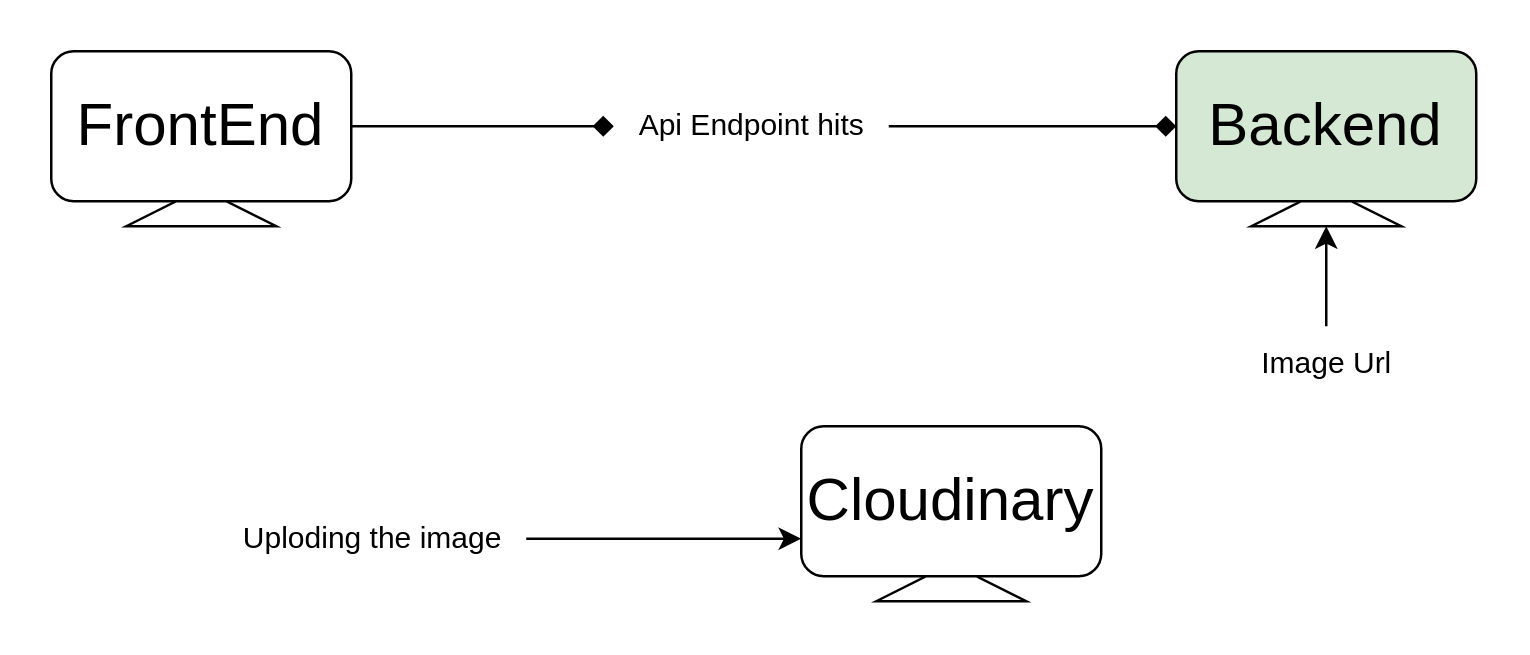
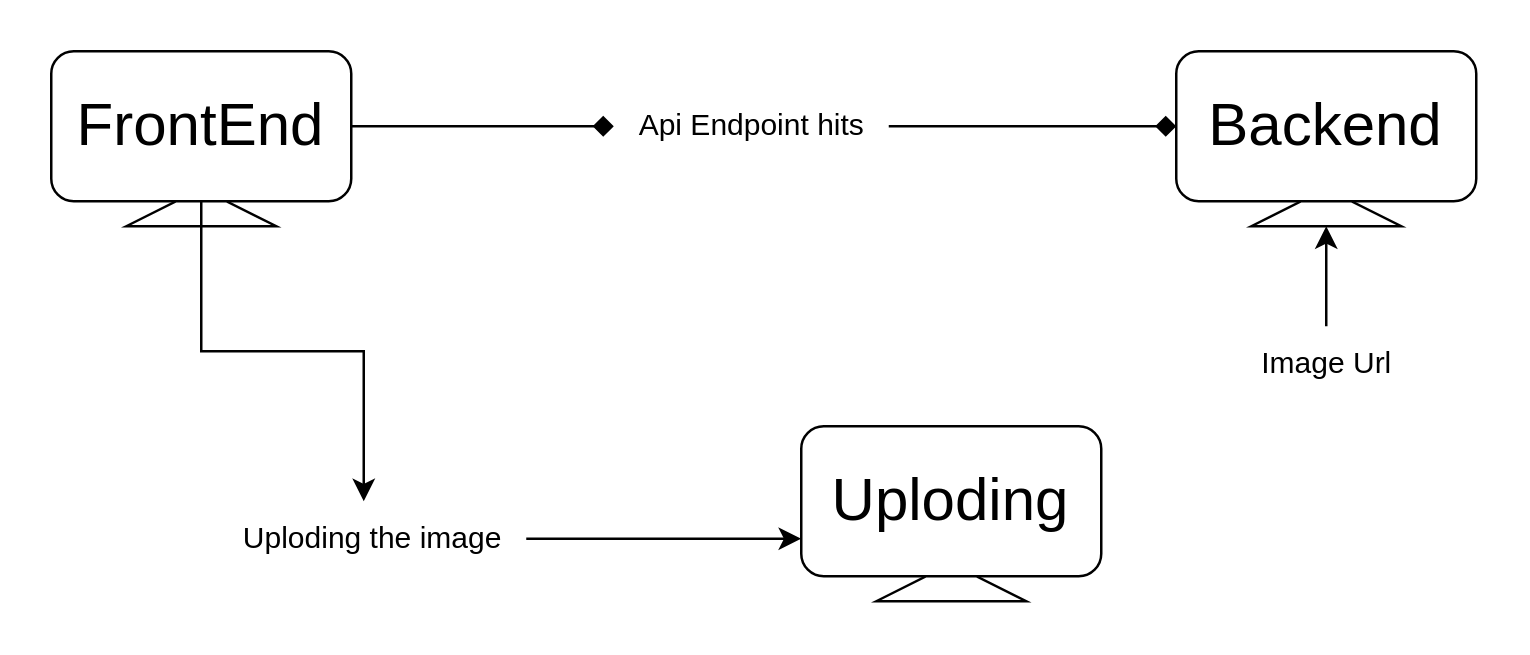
node "Backend": fillcolor #d5e8d4 -> #ffffff
edge "FrontEnd" -> "Uploding the image": added
node "Cloudinary": label "Cloudinary" -> "Uploding"
